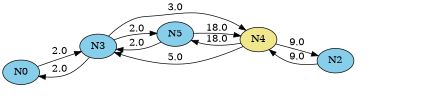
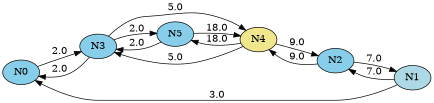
edge "N3" -> "N4": label "3.0" -> "5.0"
node "N1": added
